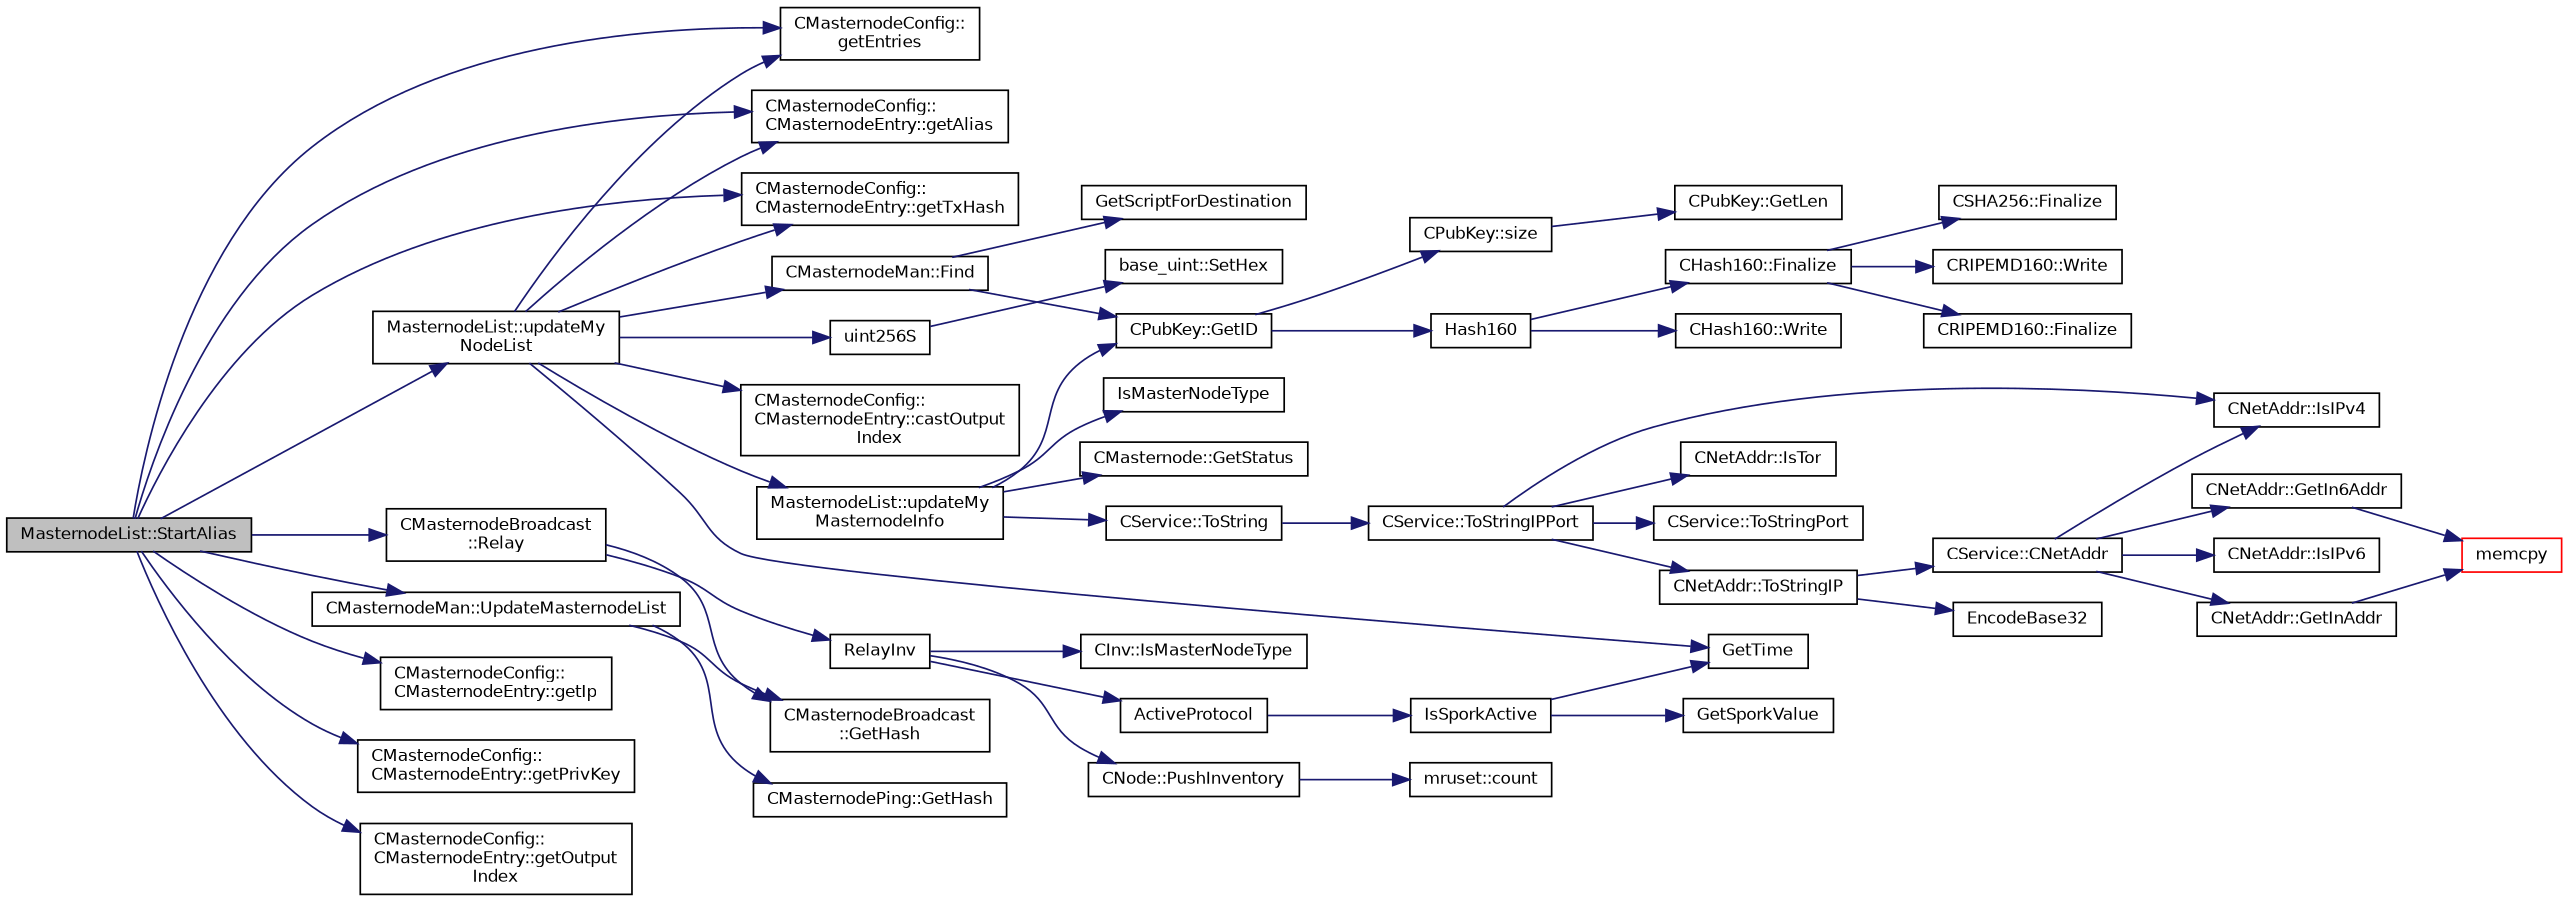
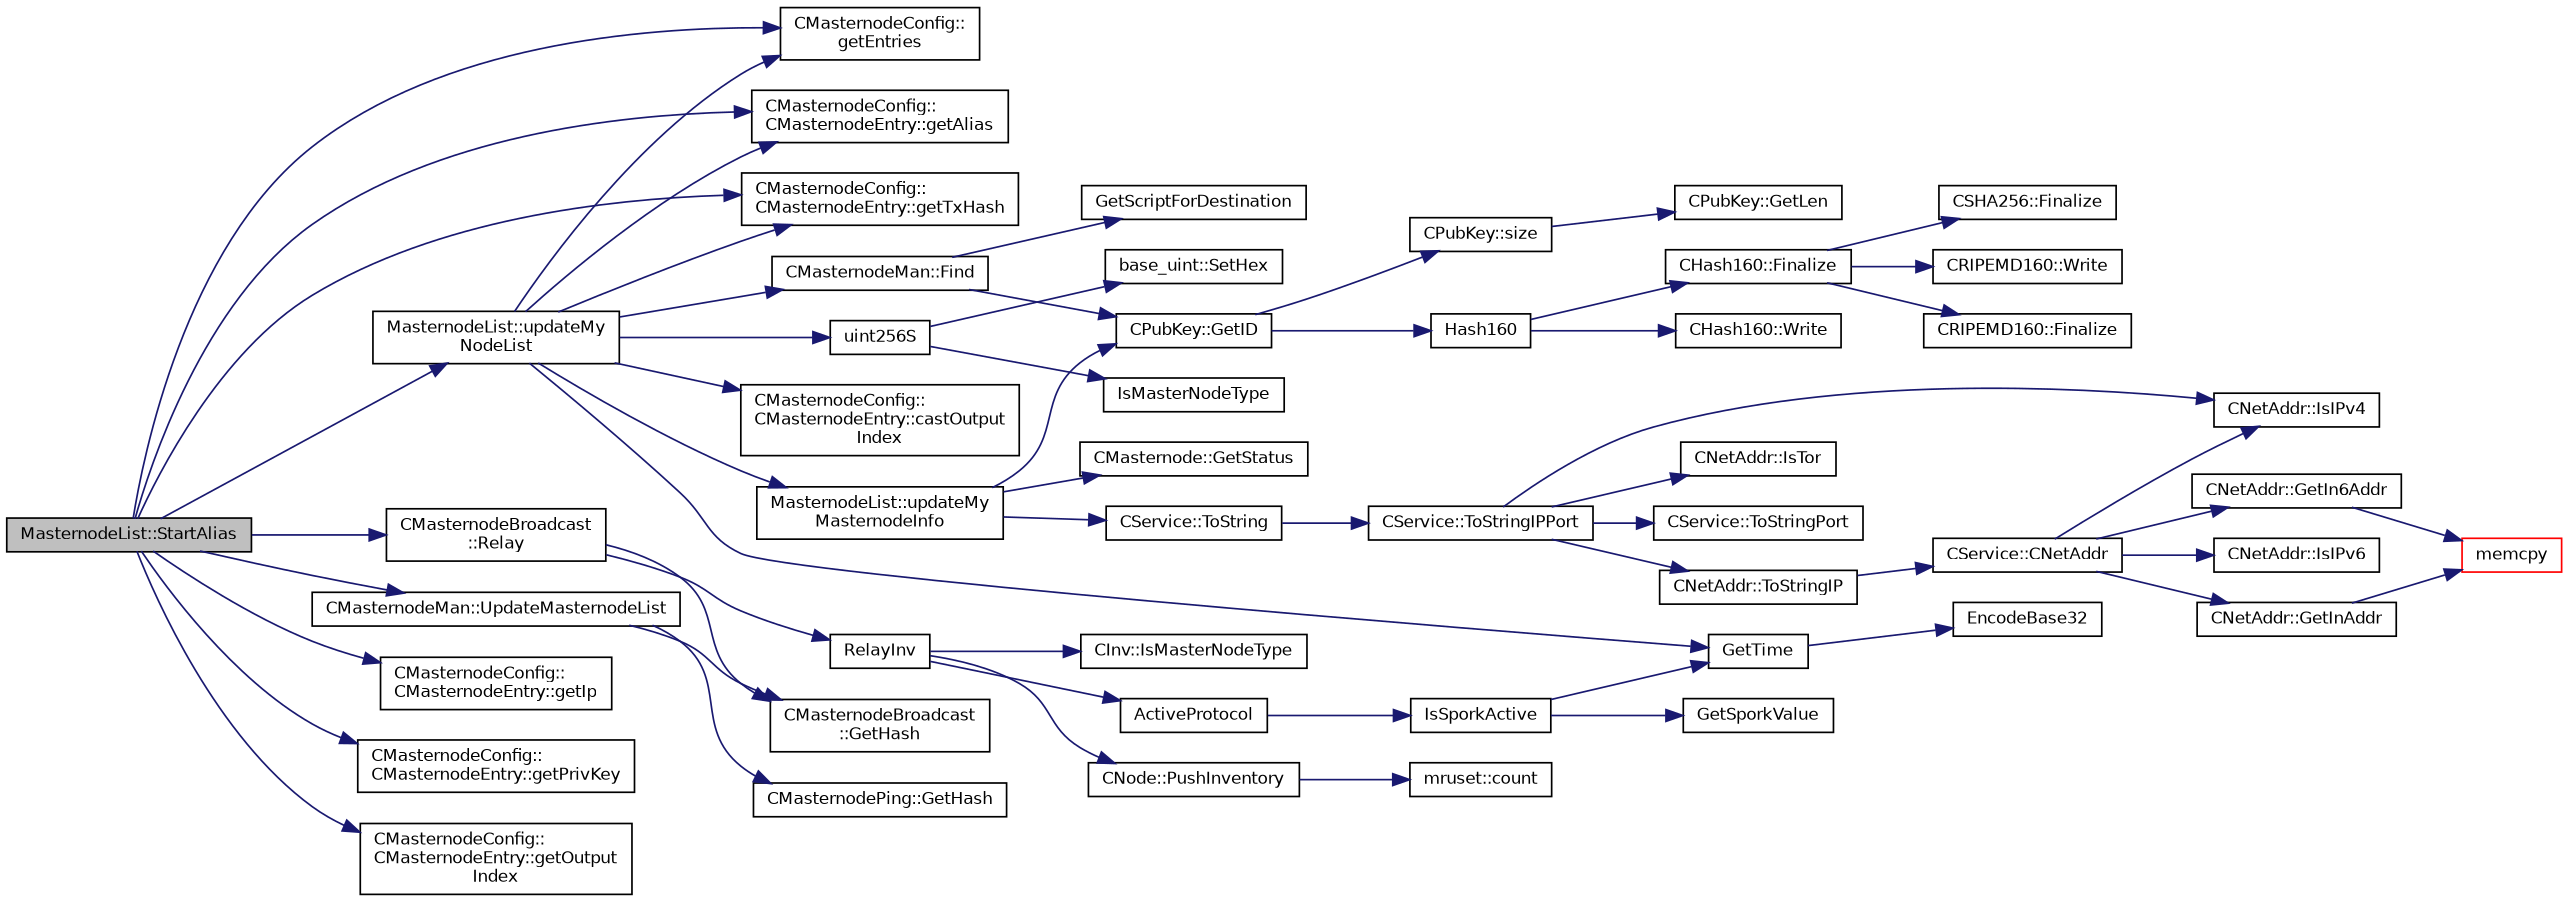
edge "MasternodeList::updateMy MasternodeInfo" -> "IsMasterNodeType": now "uint256S" -> "IsMasterNodeType"
edge "CNetAddr::ToStringIP" -> "EncodeBase32": now "GetTime" -> "EncodeBase32"
